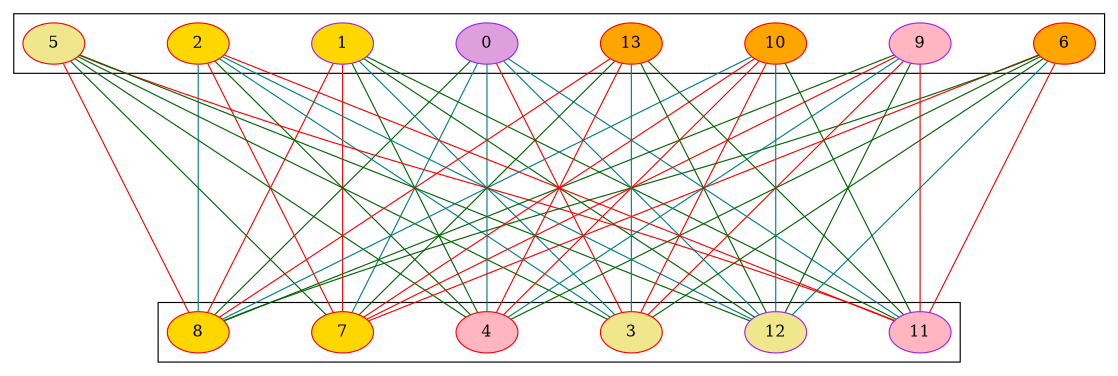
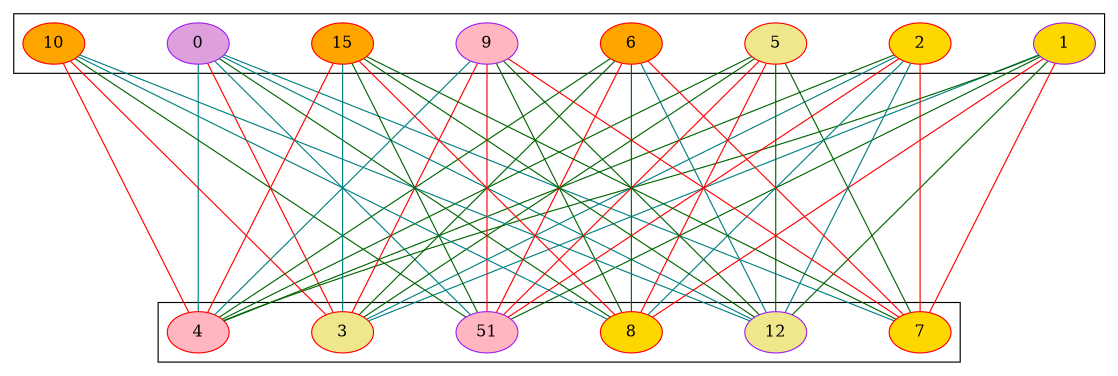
node "13": label "13" -> "15"
edge "10" -- "7": removed
node "11": label "11" -> "51"
